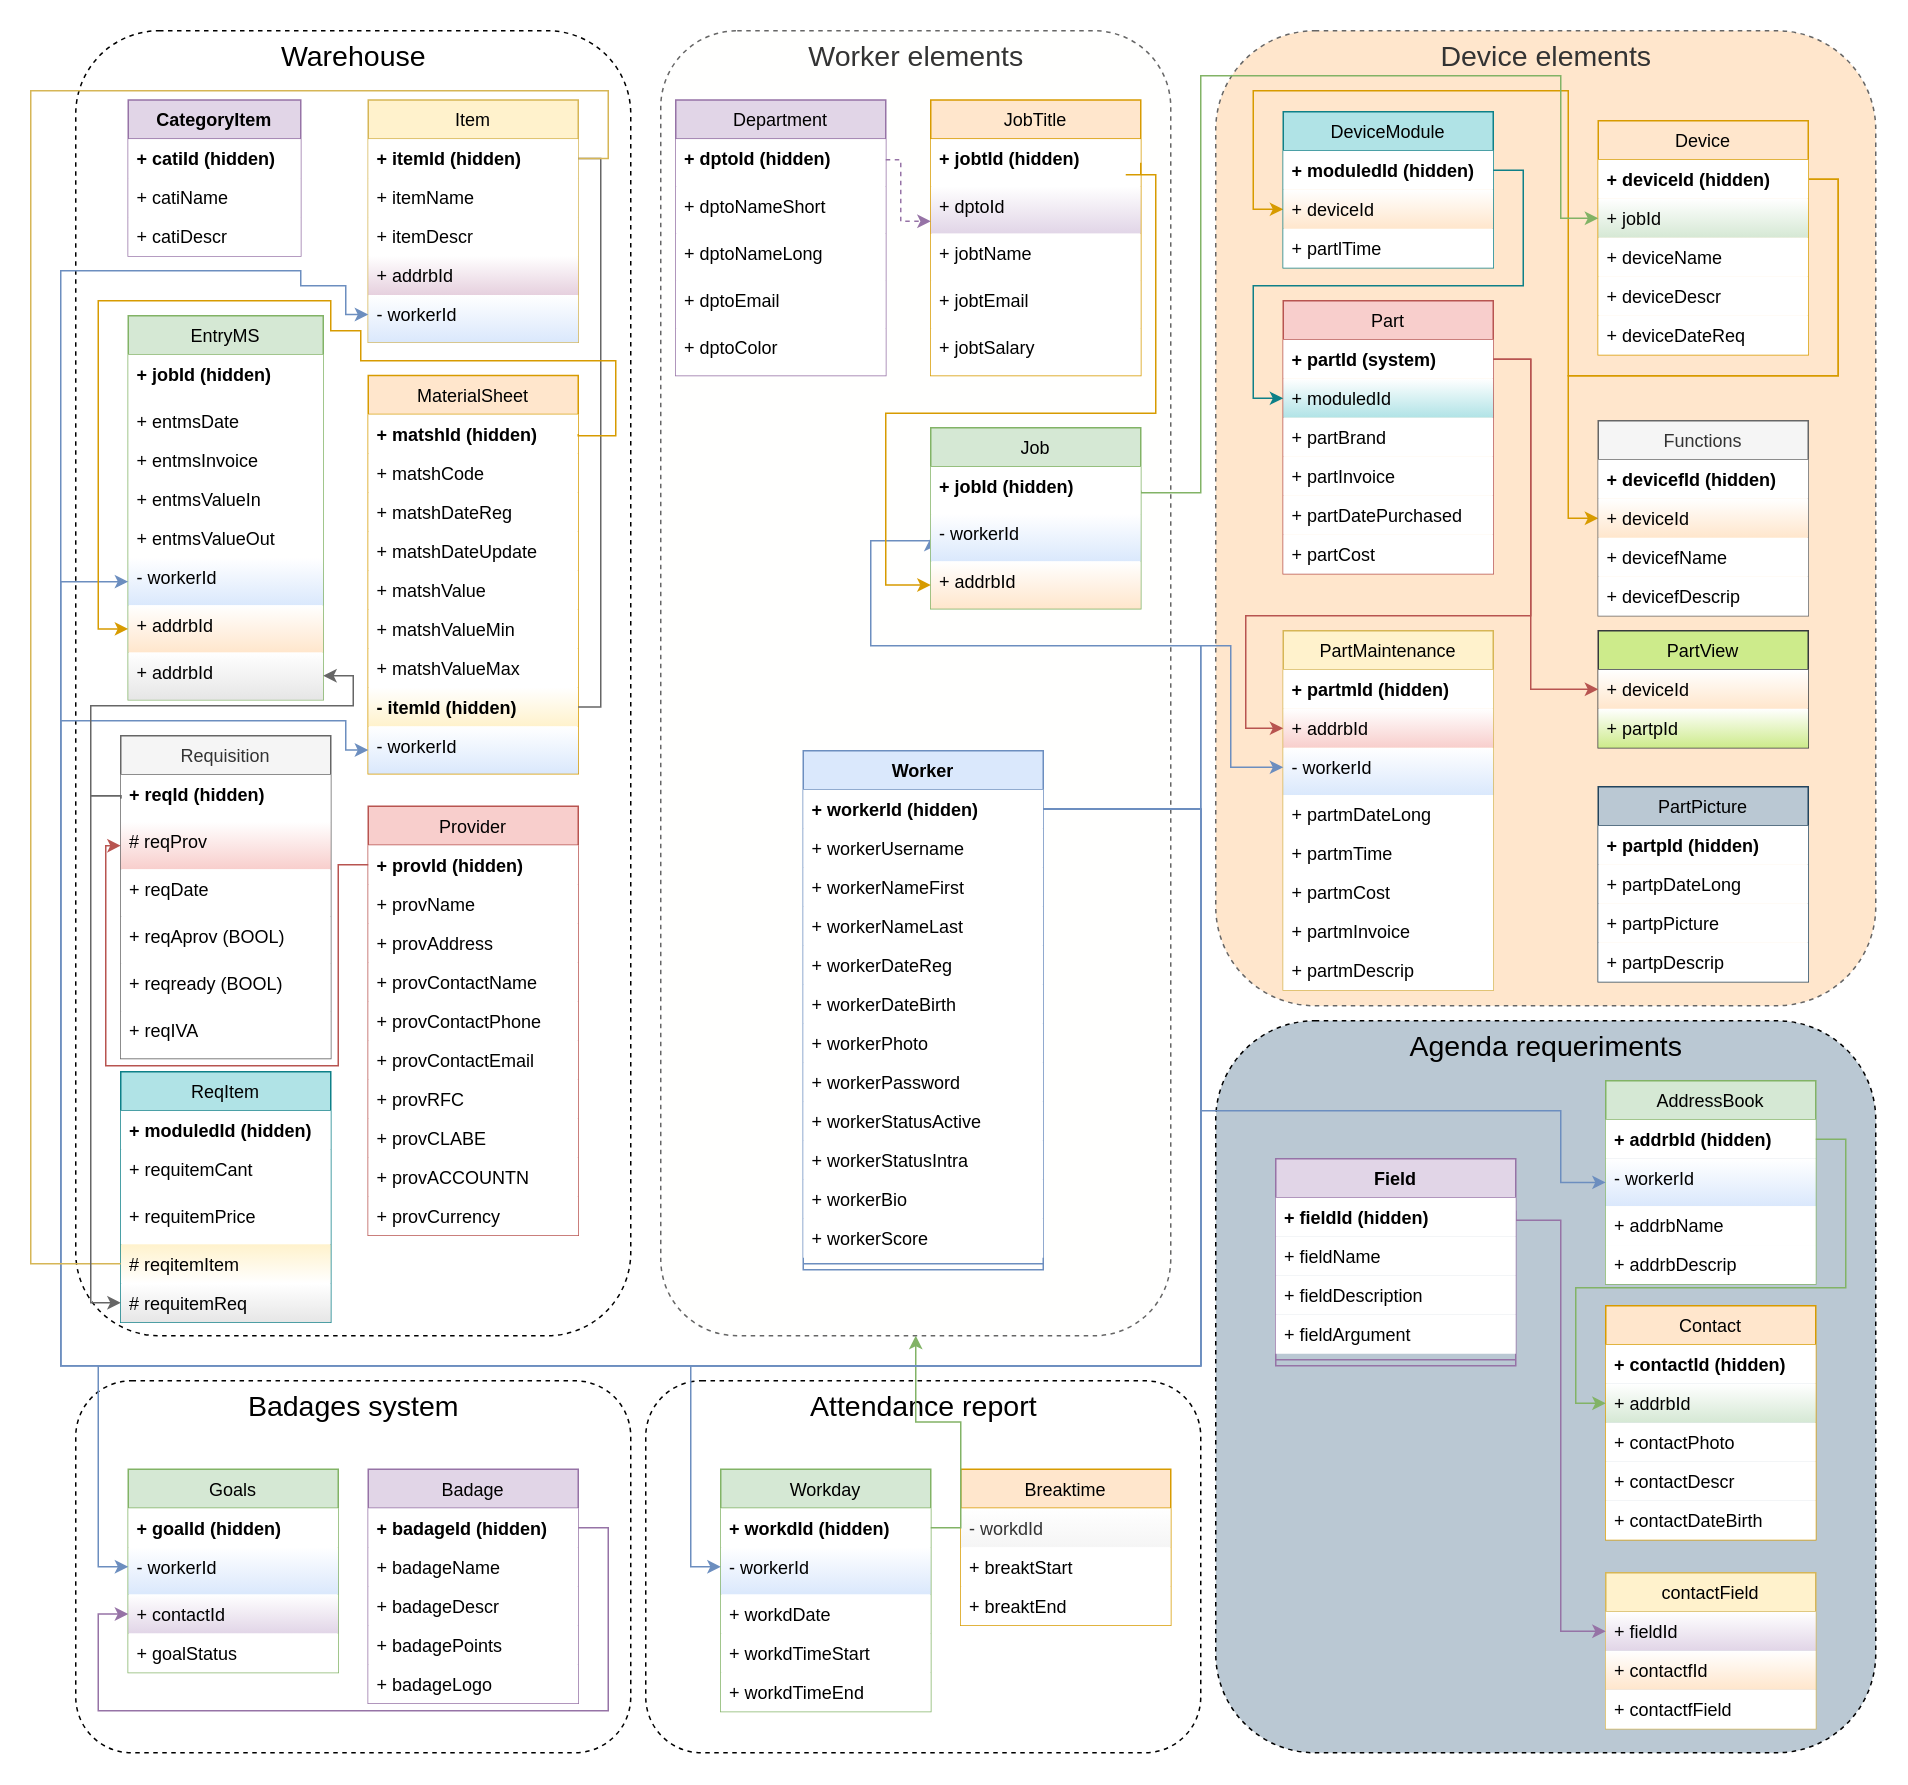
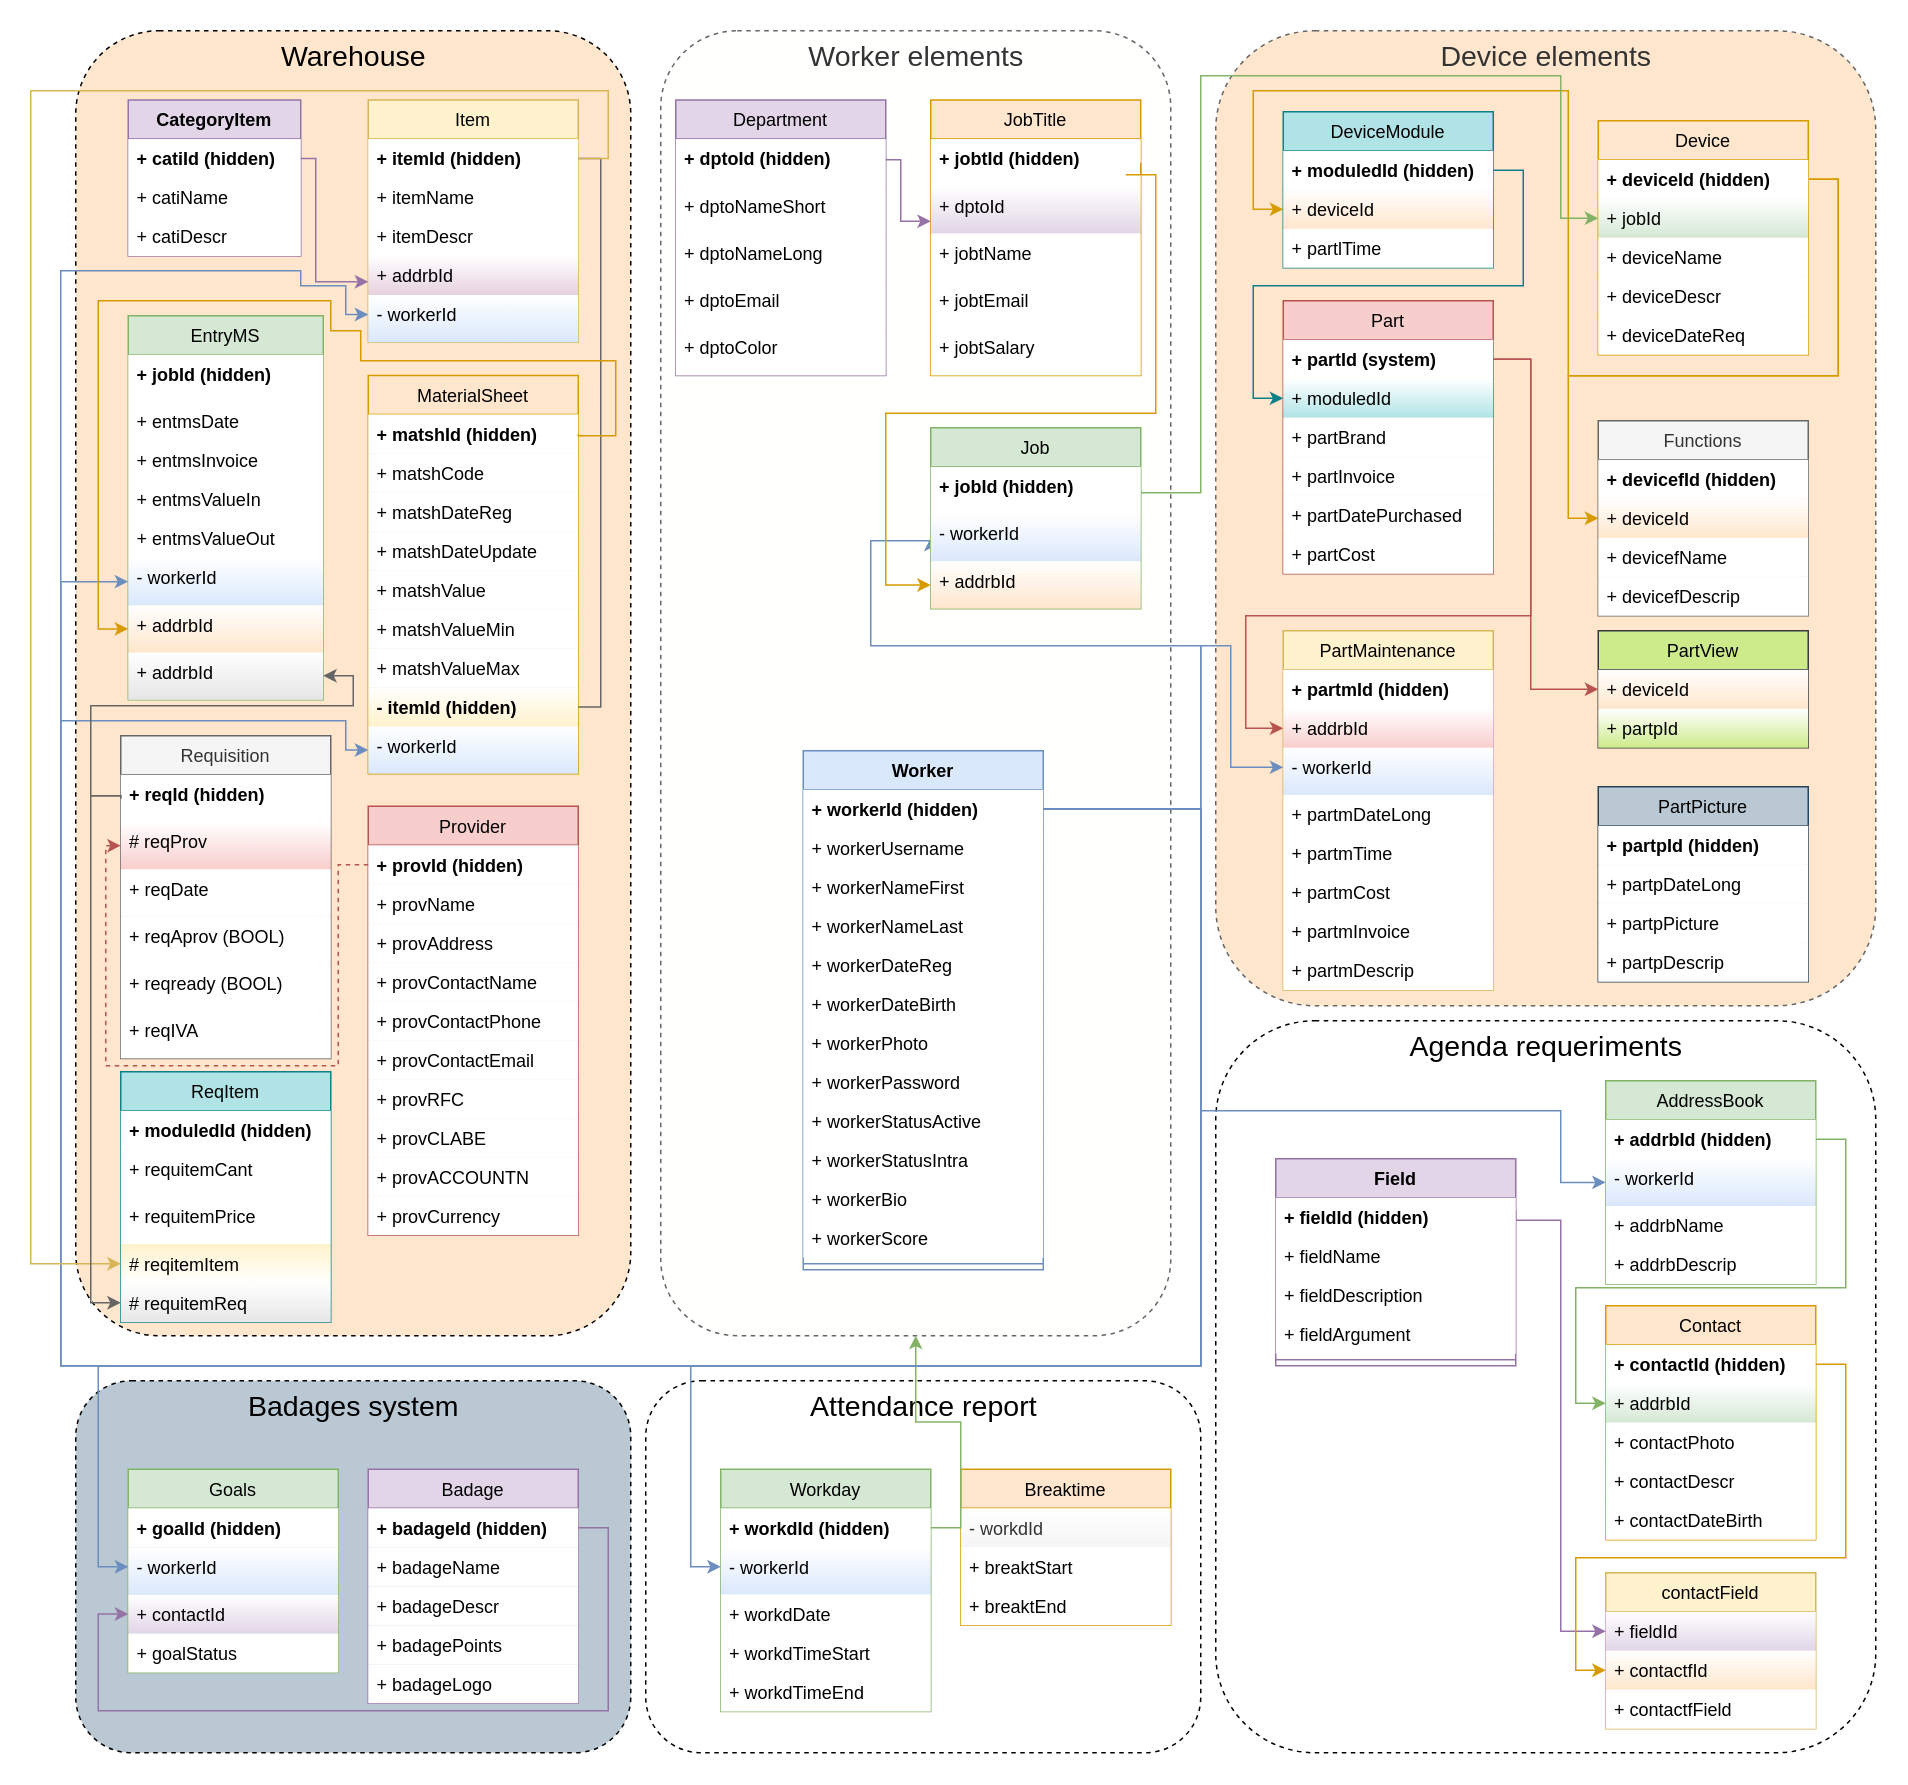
edge "+ dptoId (hidden)" -> "+ dptoId": style dashed -> solid
edge "+ catiId (hidden)" -> "Item": added
node "Warehouse": fillcolor #ffffff -> #ffe6cc
edge "+ provId (hidden)" -> "# reqProv": style solid -> dashed
edge "+ itemId (hidden)" -- "# reqitemItem": arrowhead none -> classic
node "Agenda requeriments": fillcolor #bac8d3 -> #ffffff
edge "+ contactId (hidden)" -> "+ contactfId": added
node "Badages system": fillcolor #ffffff -> #bac8d3
